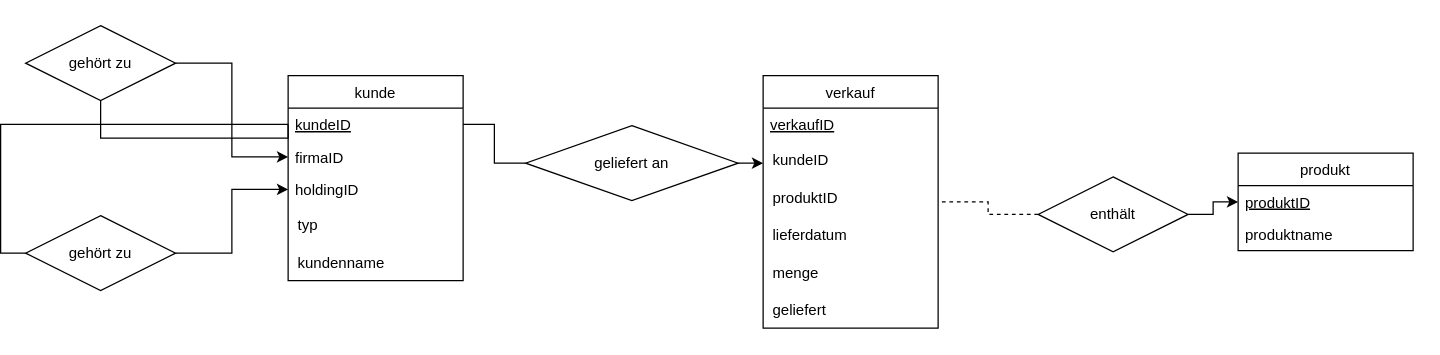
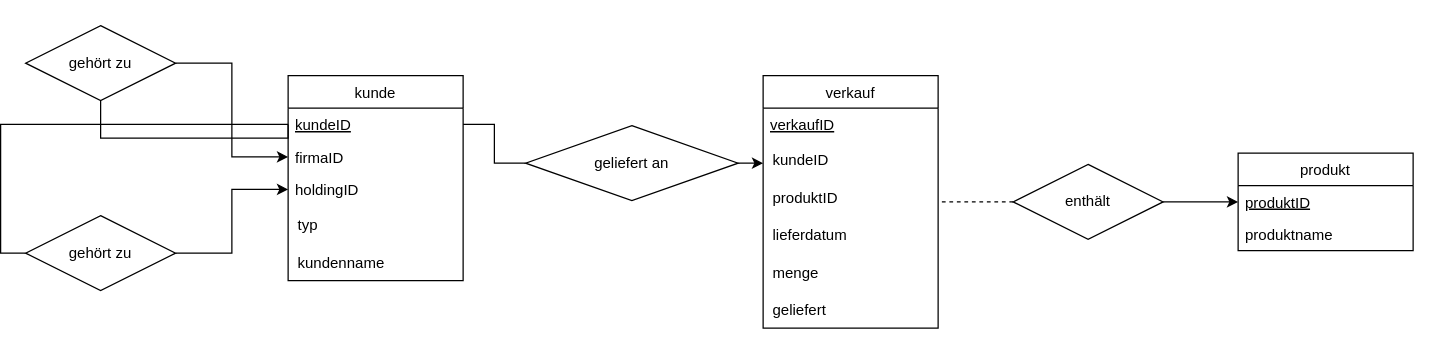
node "enthält": moved (1113, 214) -> (1088, 202)
